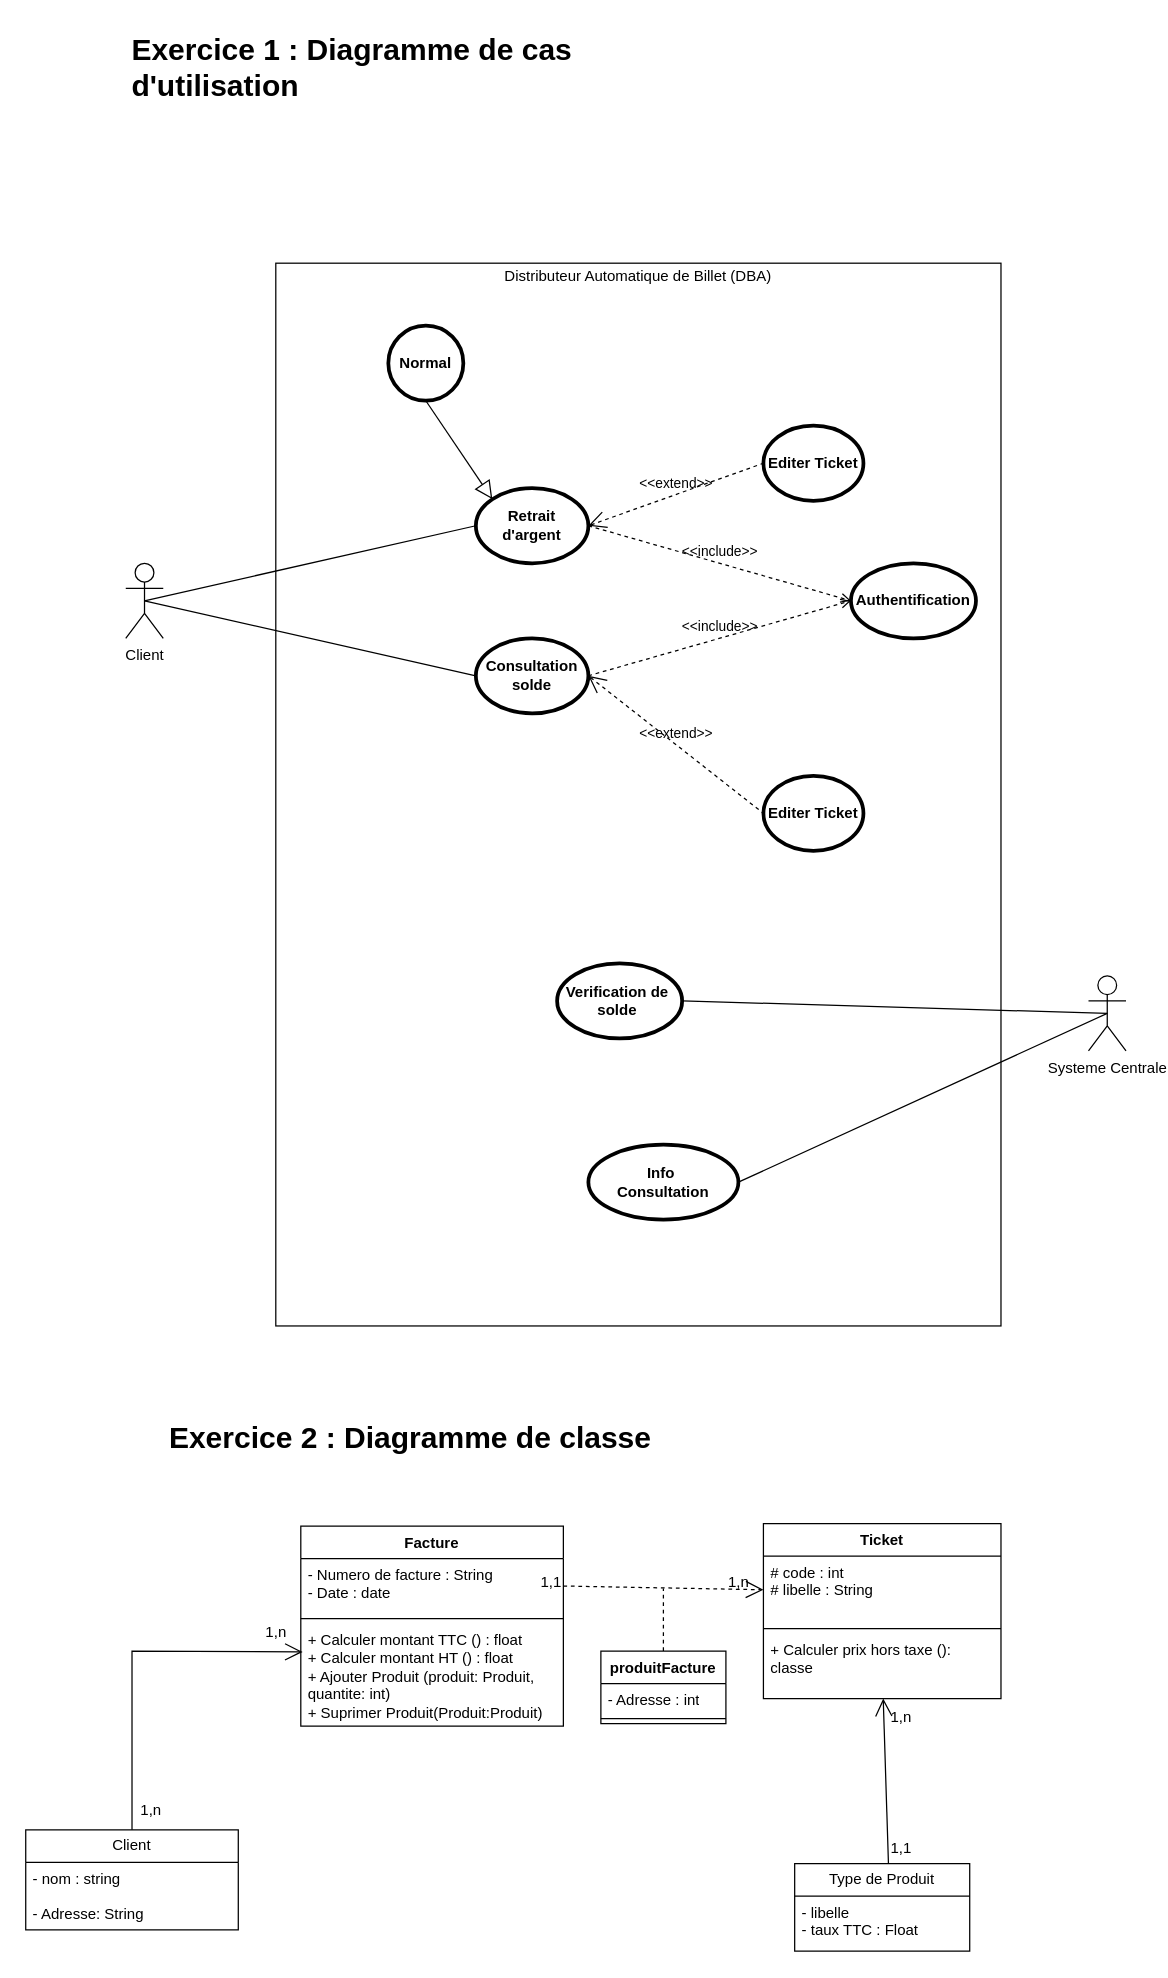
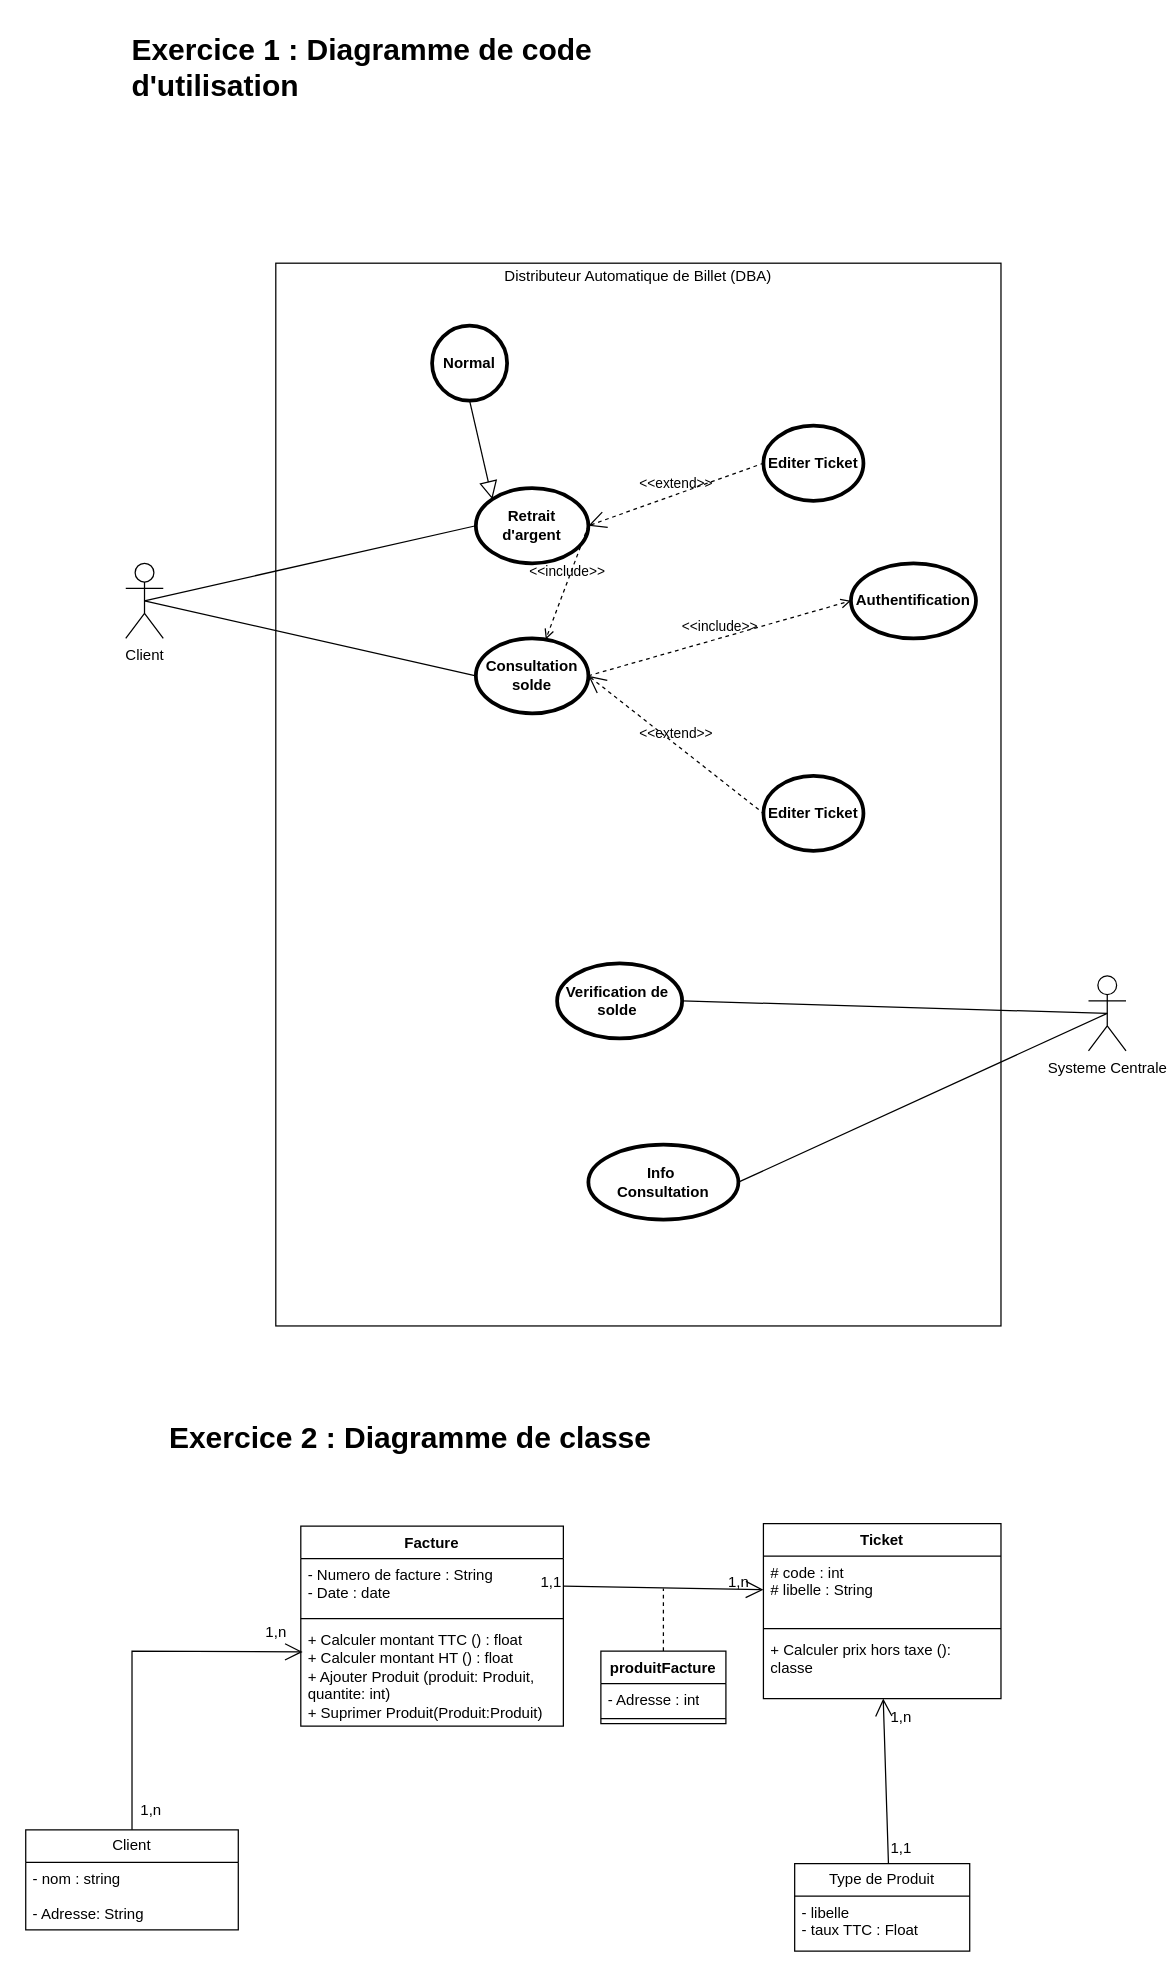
node "Exercice 1 : Diagramme de cas d'utilisation": label "Exercice 1 : Diagramme de cas d'utilisation" -> "Exercice 1 : Diagramme de code d'utilisation"
node "Normal": moved (426, 363) -> (469, 363)
edge "Retrait d'argent" -> "Authentification": now "Retrait d'argent" -> "Consultation solde"
edge "- Numero de facture : String - Date : date" -> "# code : int # libelle : String": style dashed -> solid
